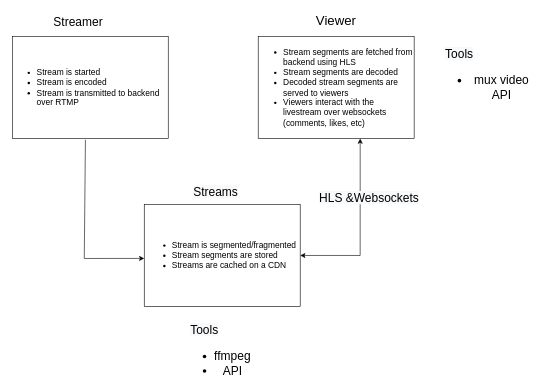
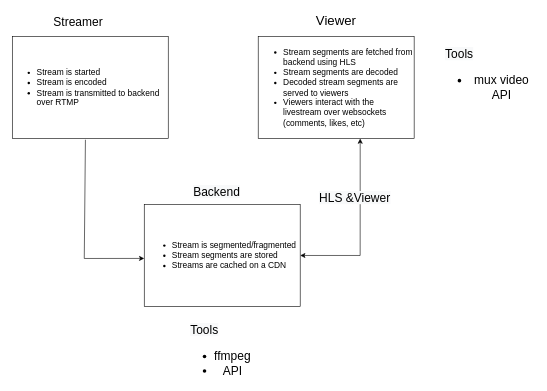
node "Streams": label "Streams" -> "Backend"
node "HLS &Websockets": label "HLS &Websockets" -> "HLS &Viewer"
